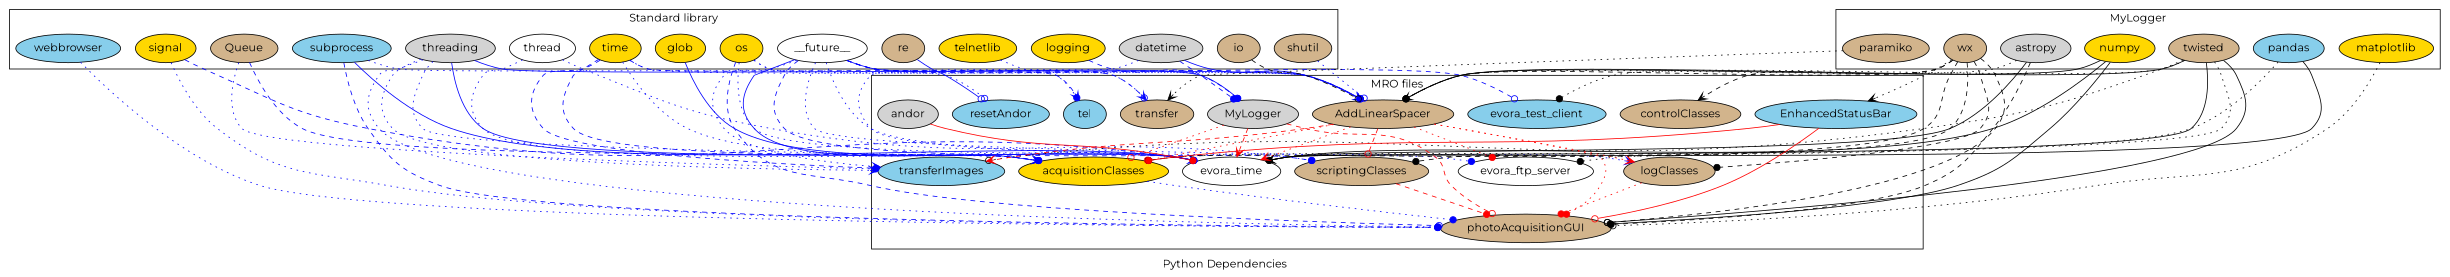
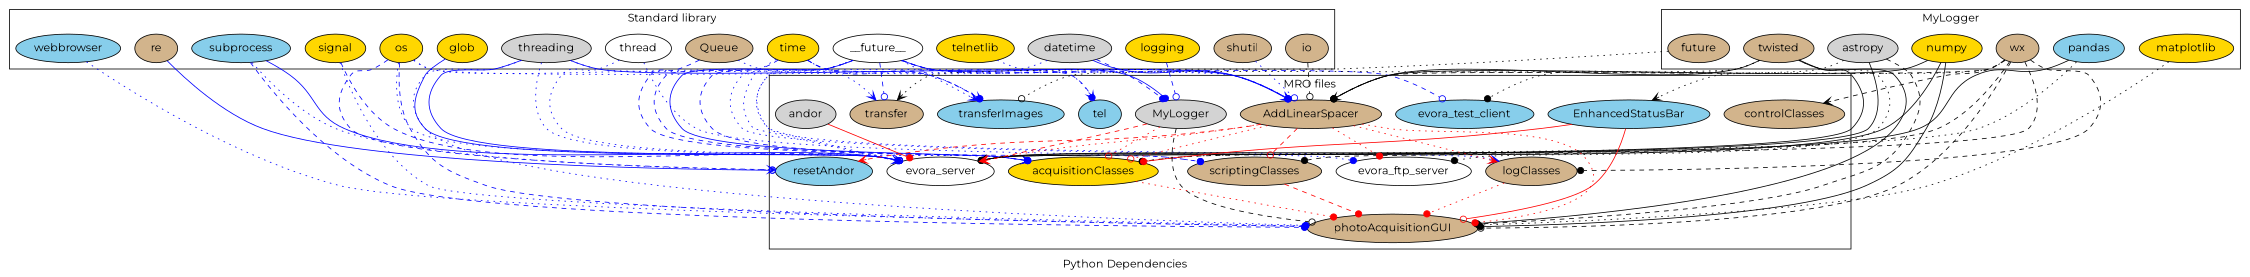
node "paramiko": label "paramiko" -> "future"
edge "AddLinearSpacer" -> "transferImages": now "AddLinearSpacer" -> "resetAndor"
edge "MyLogger" -> "photoAcquisitionGUI": color red -> black
edge "os" -> "resetAndor": added
node "evora_time": label "evora_time" -> "evora_server"
edge "acquisitionClasses" -> "photoAcquisitionGUI": color blue -> red
